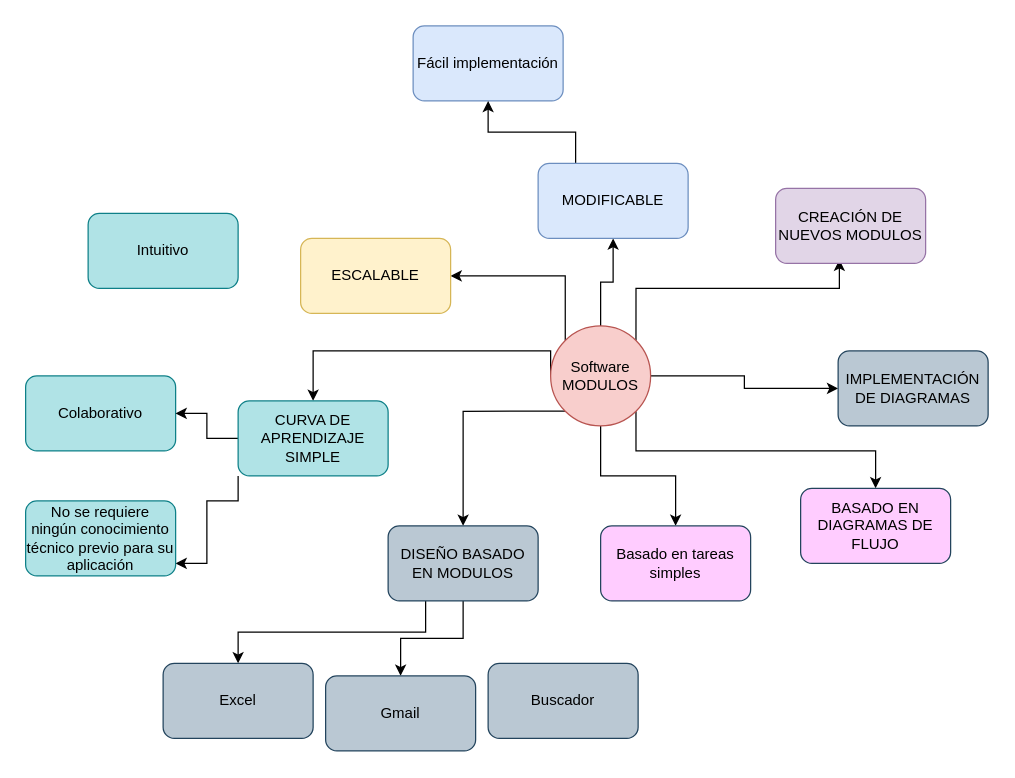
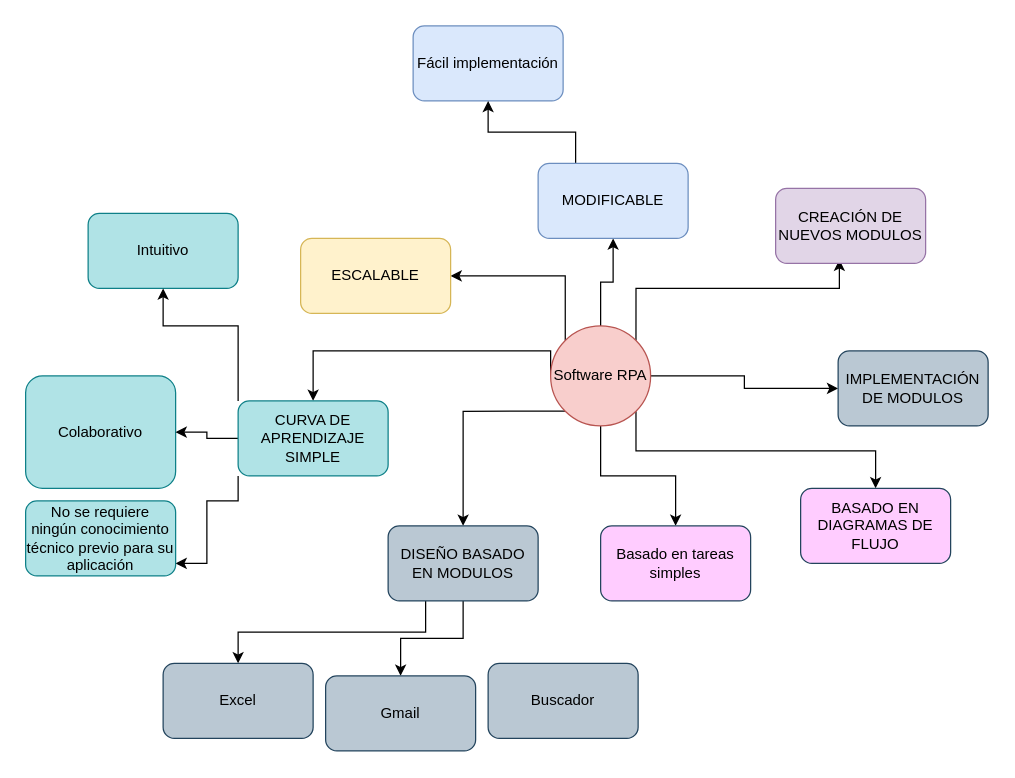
edge "CURVA DE APRENDIZAJE SIMPLE" -> "Intuitivo": added
node "Software MODULOS": label "Software MODULOS" -> "Software RPA"
node "IMPLEMENTACIÓN DE DIAGRAMAS": label "IMPLEMENTACIÓN DE DIAGRAMAS" -> "IMPLEMENTACIÓN DE MODULOS"
node "Colaborativo": size 150x75 -> 150x113
